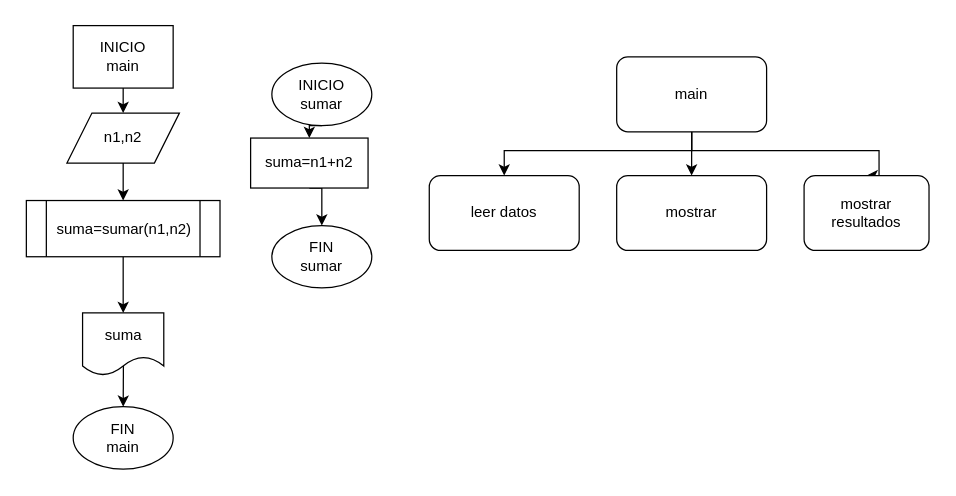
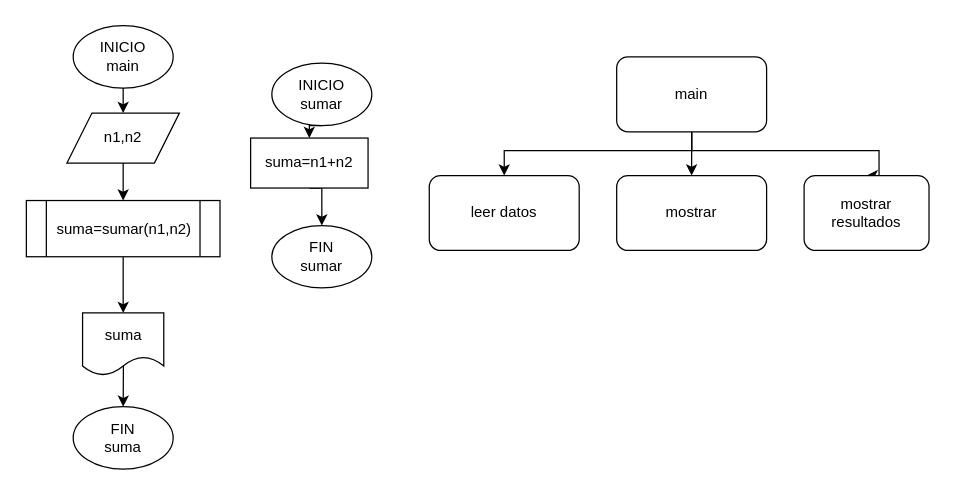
node "INICIO main": shape rectangle -> ellipse
node "FIN main": label "FIN main" -> "FIN suma"
